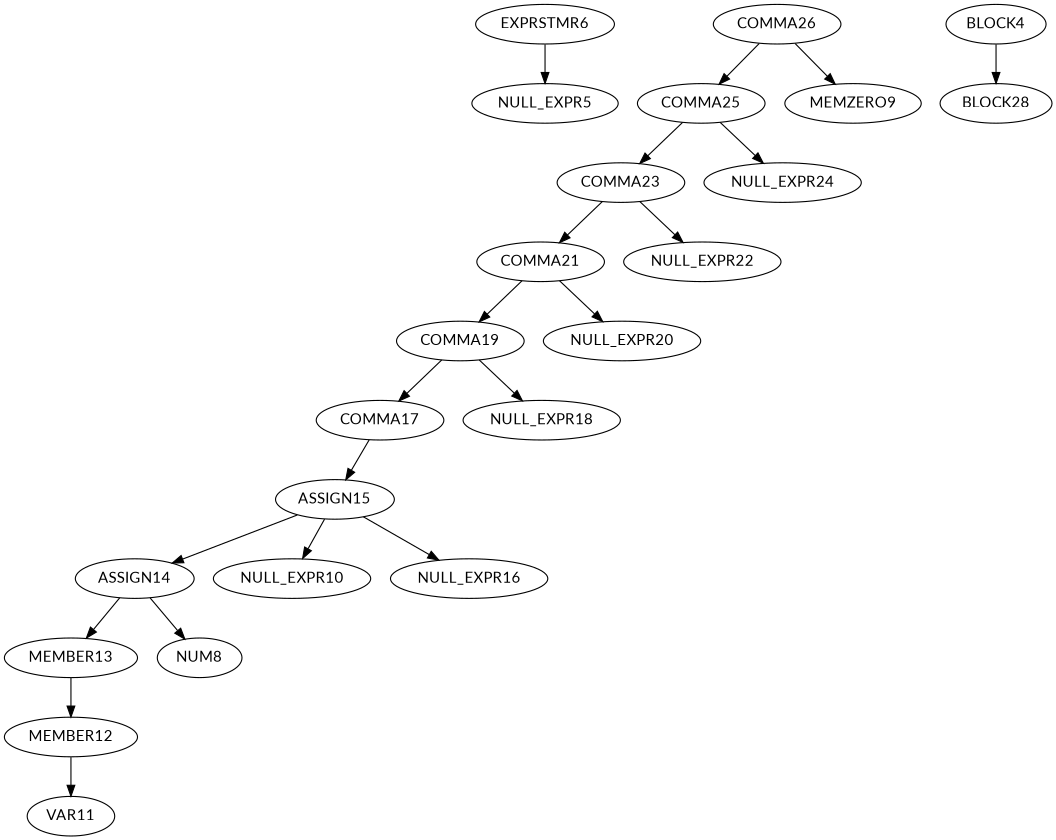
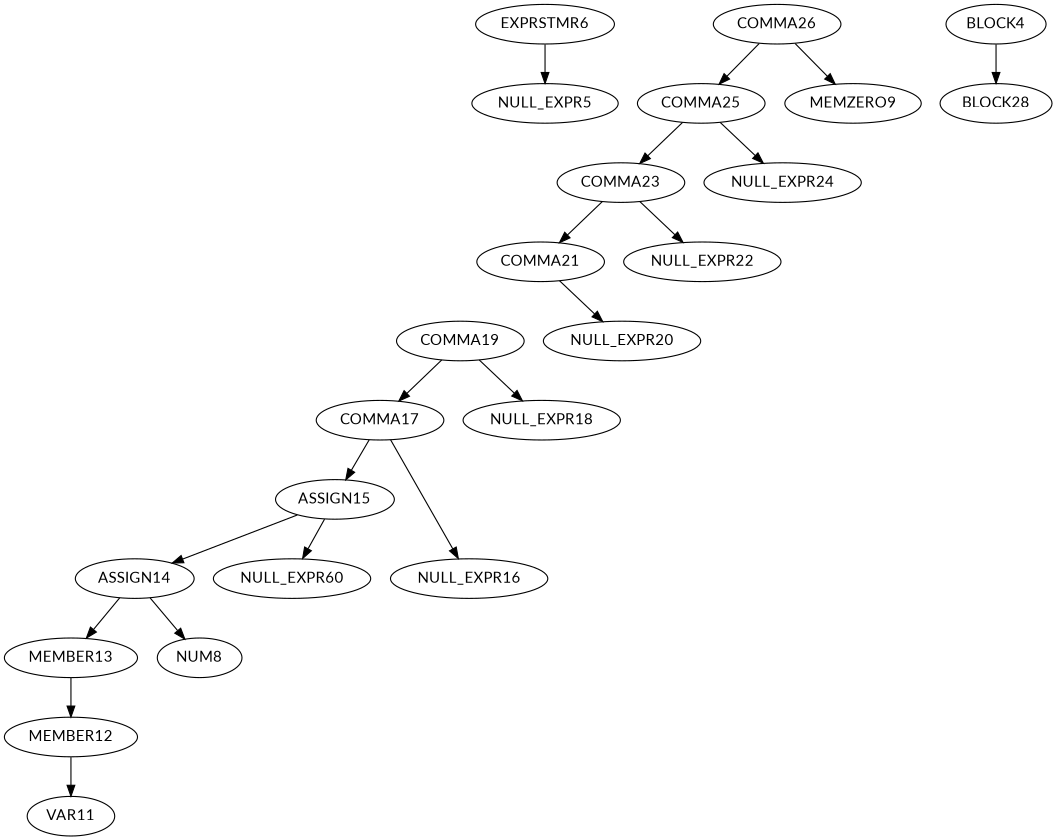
edge "COMMA21" -> "COMMA19": removed
edge "ASSIGN15" -> "NULL_EXPR16": now "COMMA17" -> "NULL_EXPR16"
node "NULL_EXPR10": label "NULL_EXPR10" -> "NULL_EXPR60"
